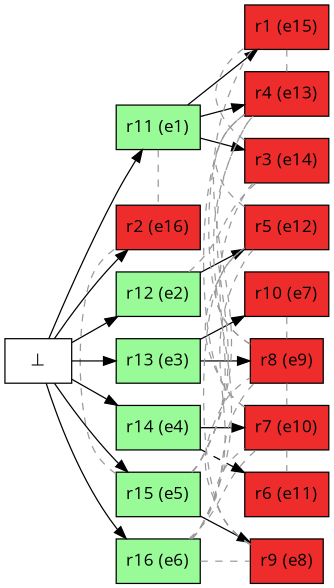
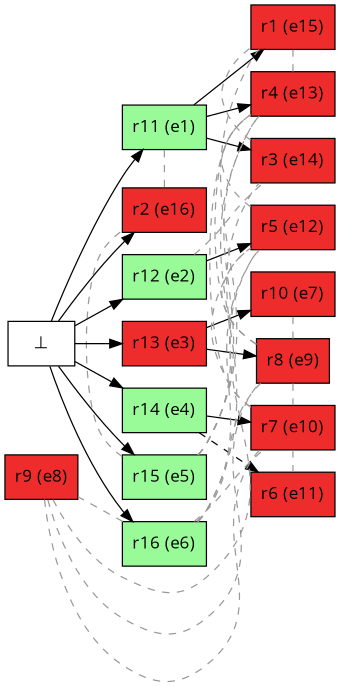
node "r13 (e3)": fillcolor palegreen -> firebrick2
edge "r15 (e5)" -> "r9 (e8)": removed
